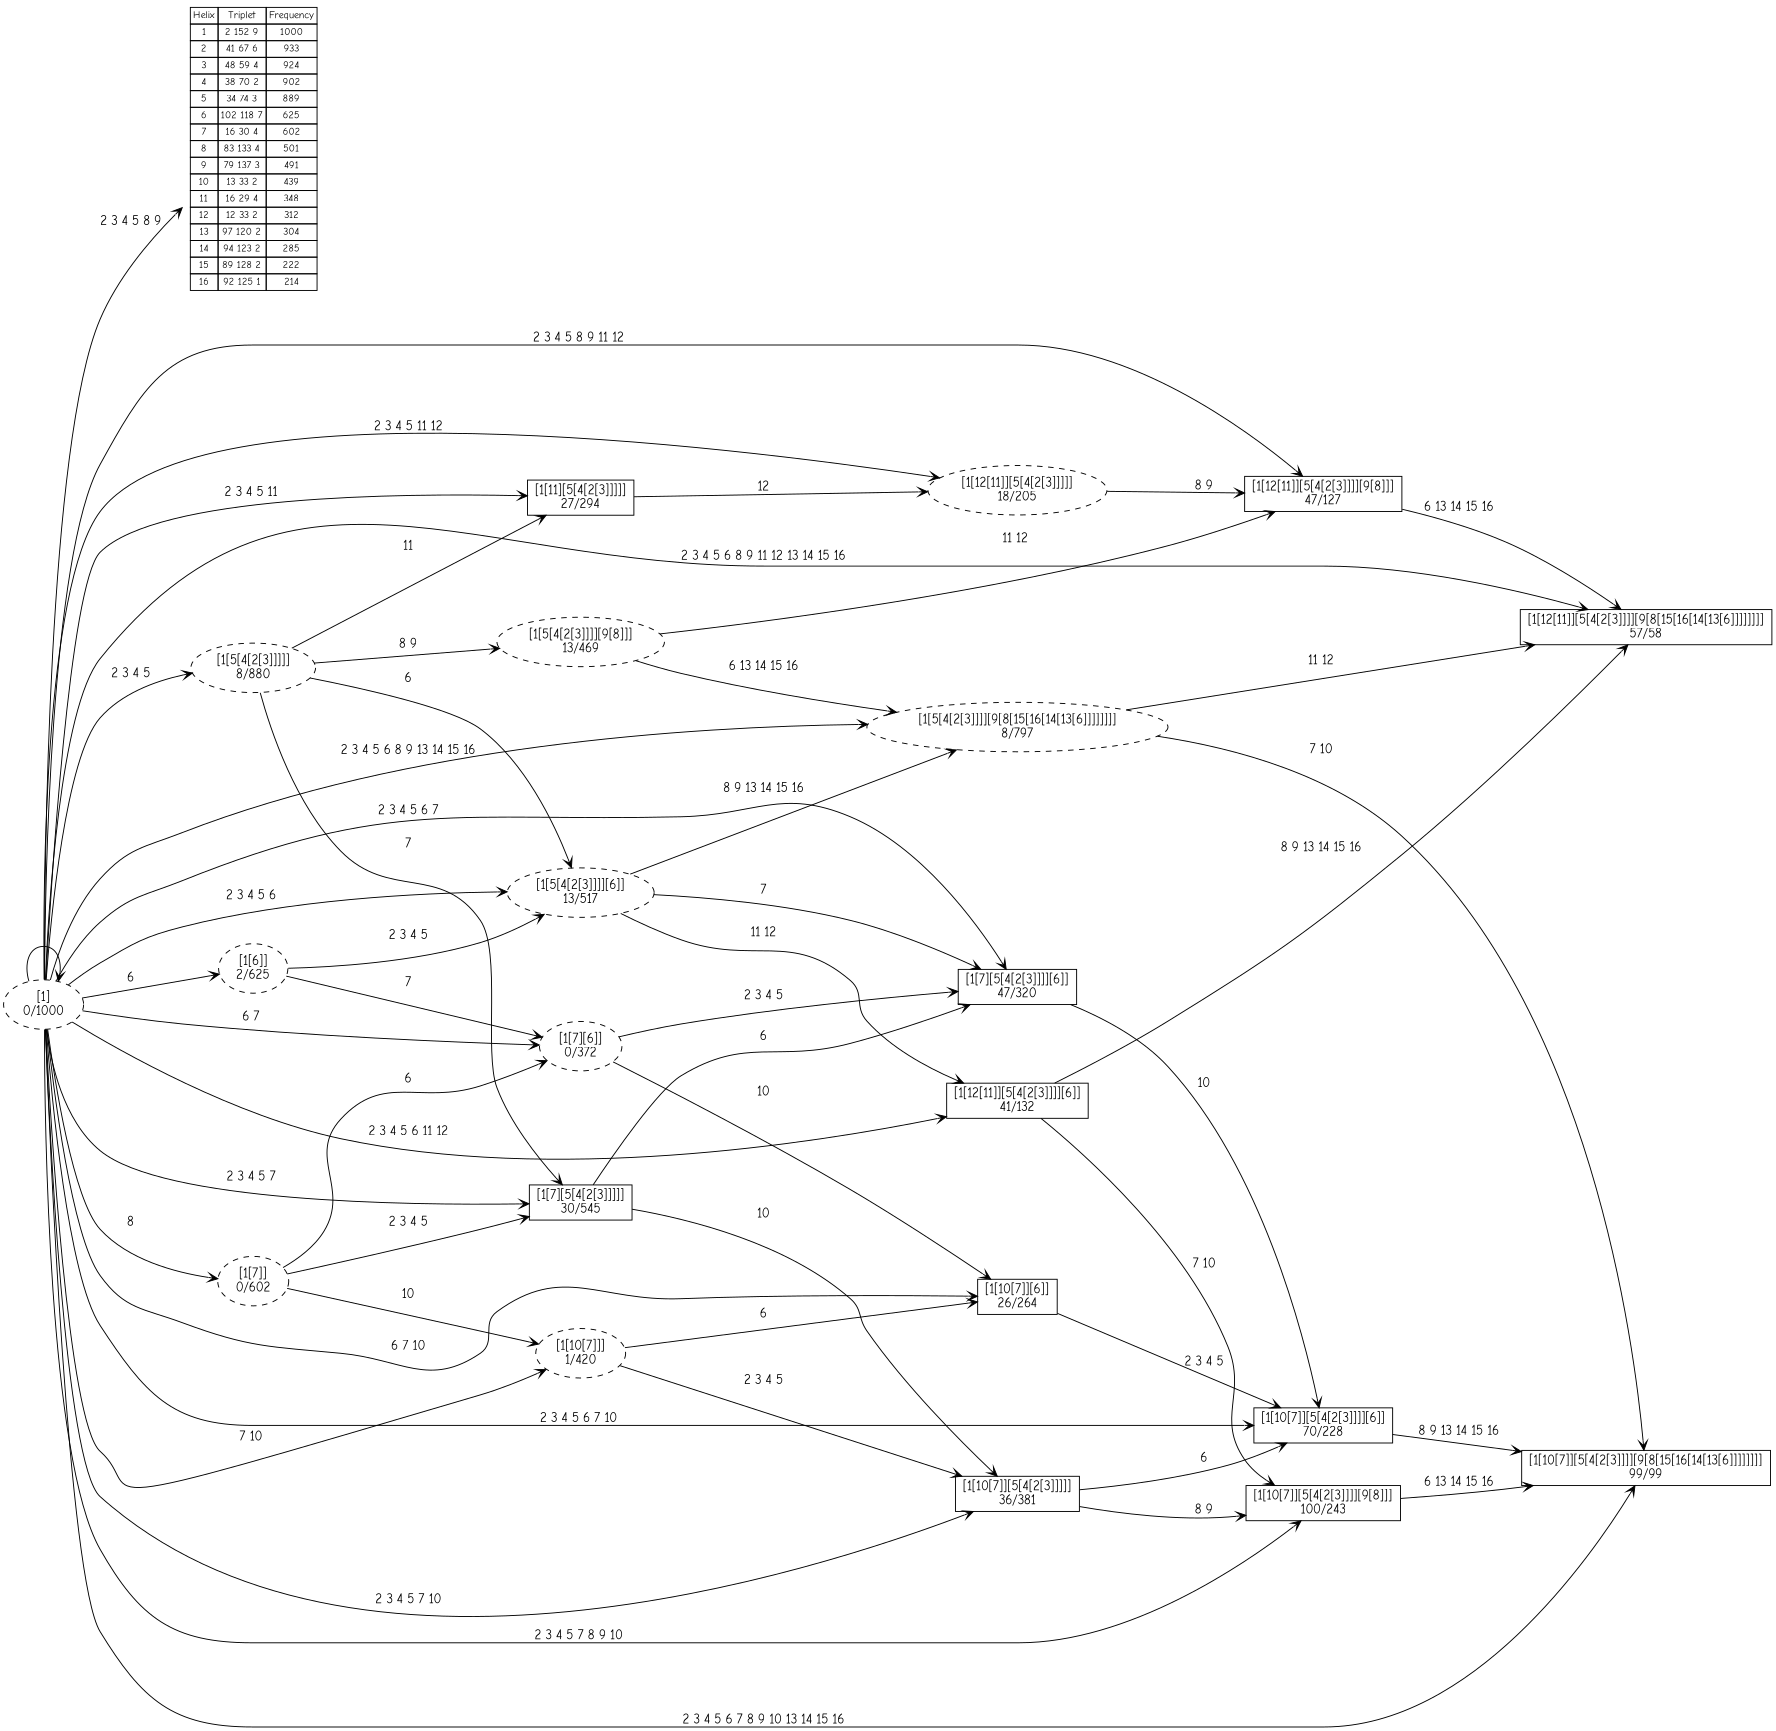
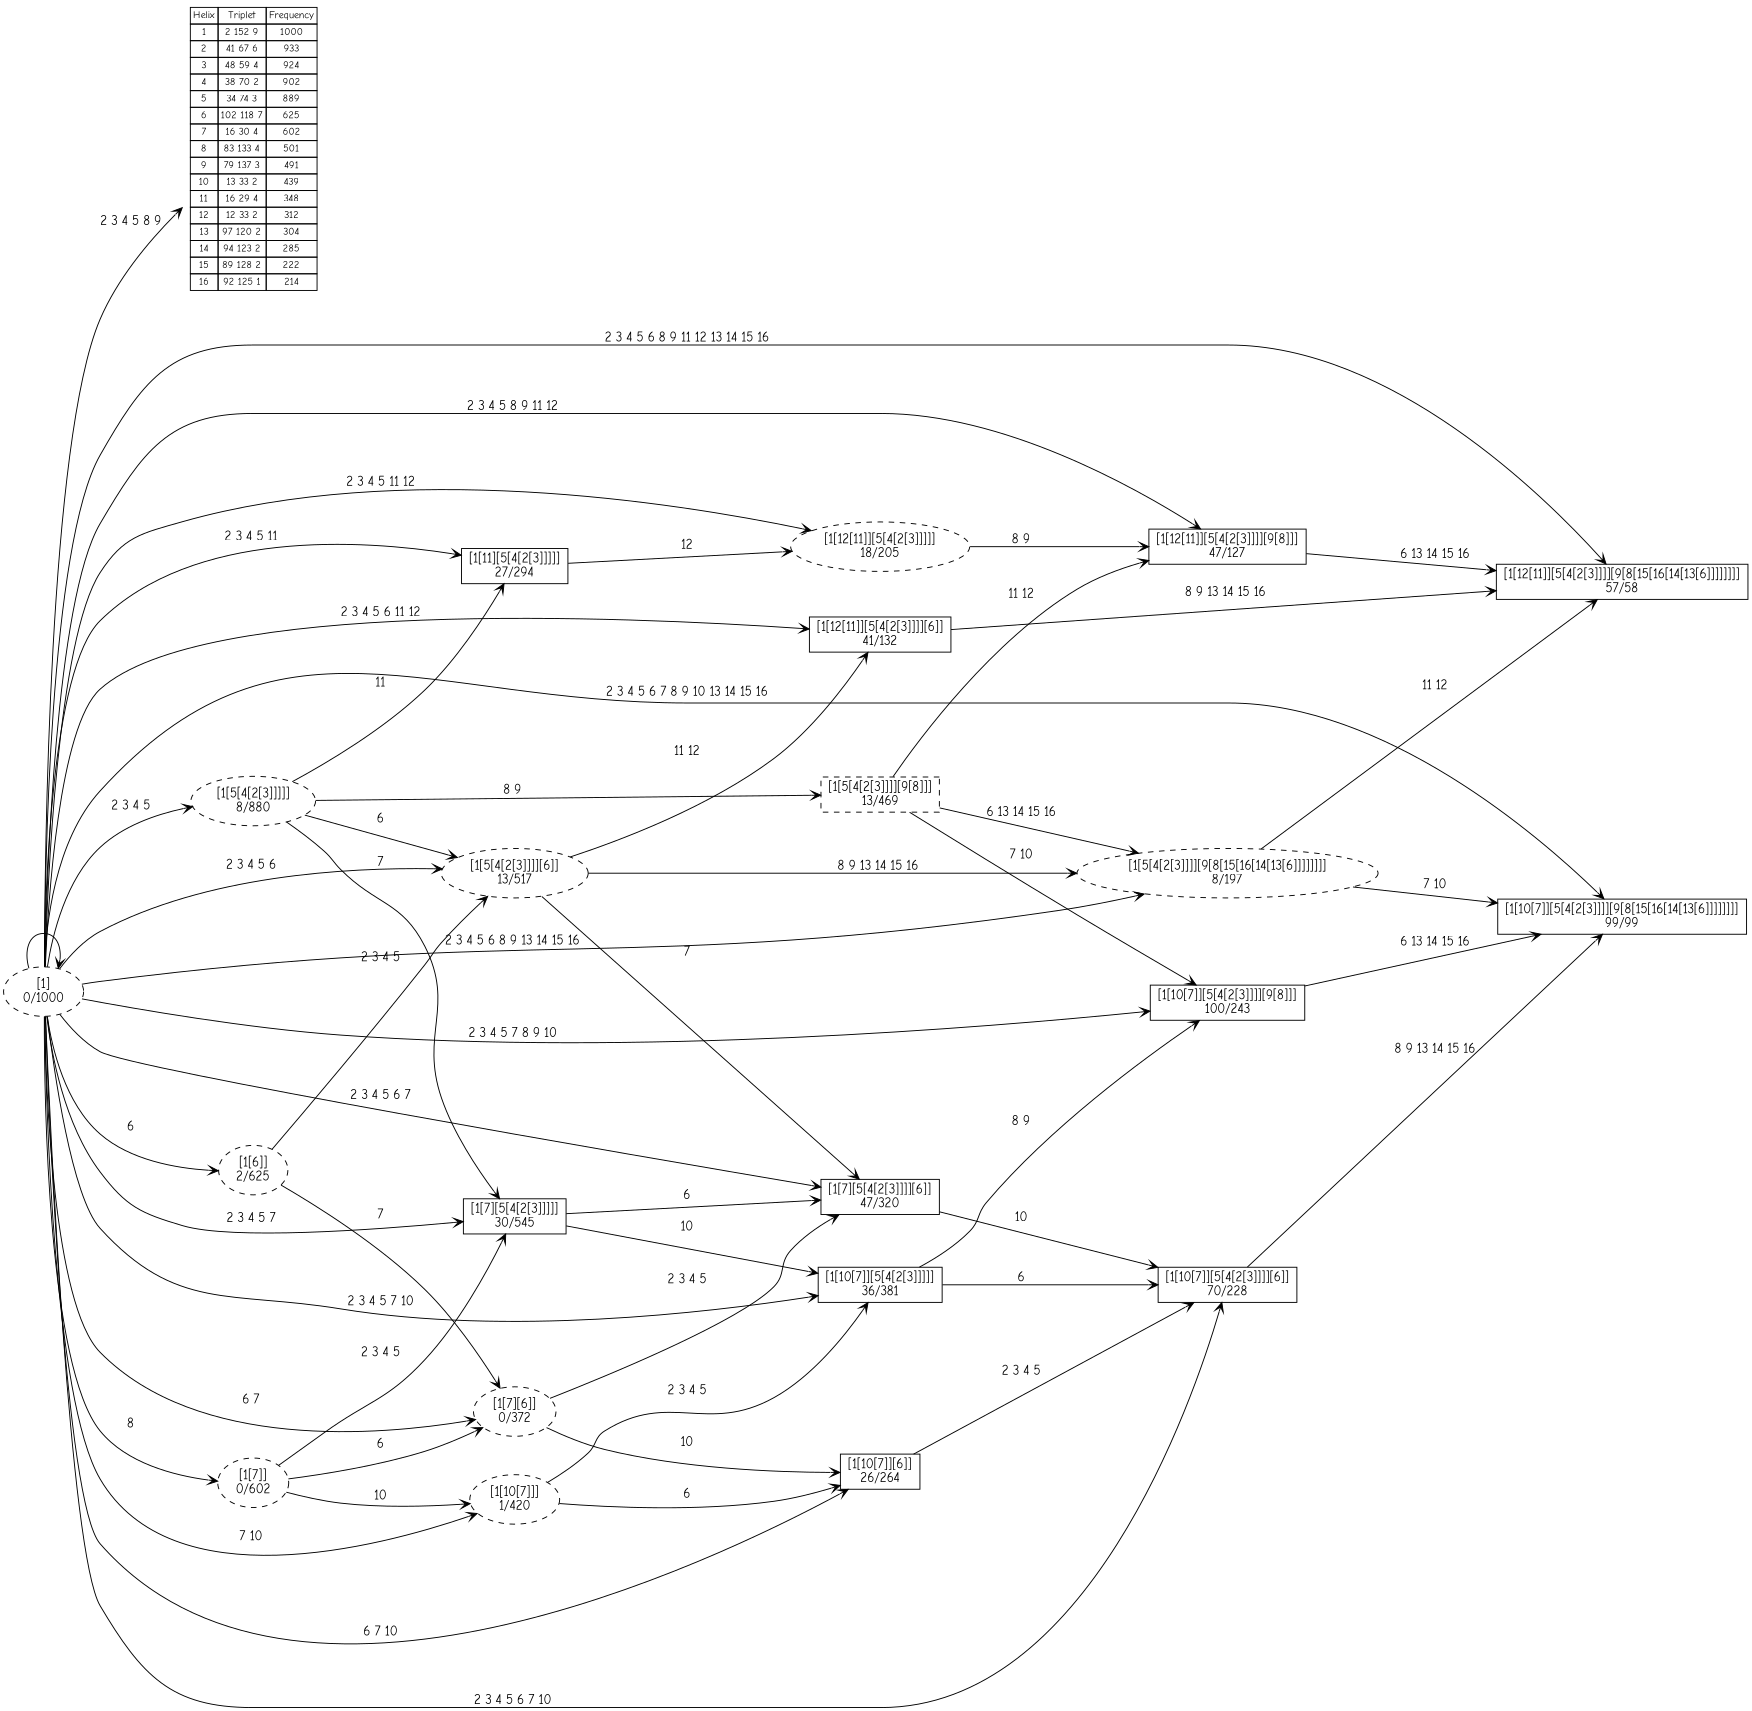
node "[1[5[4[2[3]]]][9[8]]] 13/469": shape ellipse -> box
node "[1[5[4[2[3]]]][9[8[15[16[14[13[6]]]]]]]] 8/797": label "[1[5[4[2[3]]]][9[8[15[16[14[13[6]]]]]]]] 8/797" -> "[1[5[4[2[3]]]][9[8[15[16[14[13[6]]]]]]]] 8/197"
edge "[1[12[11]][5[4[2[3]]]][6]] 41/132" -> "[1[10[7]][5[4[2[3]]]][9[8]]] 100/243": now "[1[5[4[2[3]]]][9[8]]] 13/469" -> "[1[10[7]][5[4[2[3]]]][9[8]]] 100/243"
